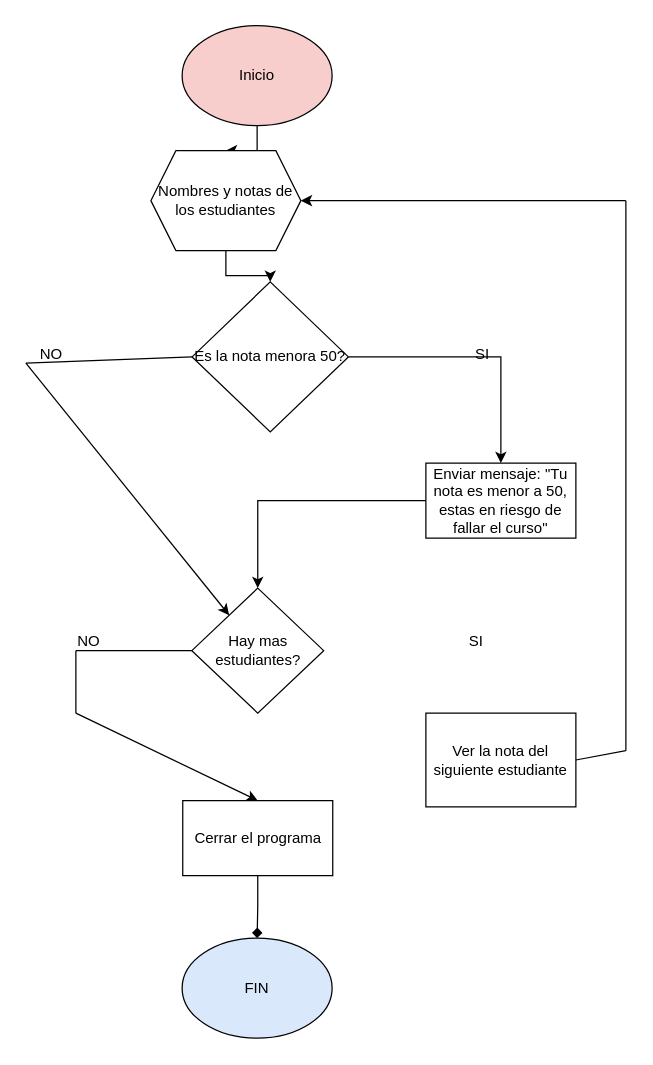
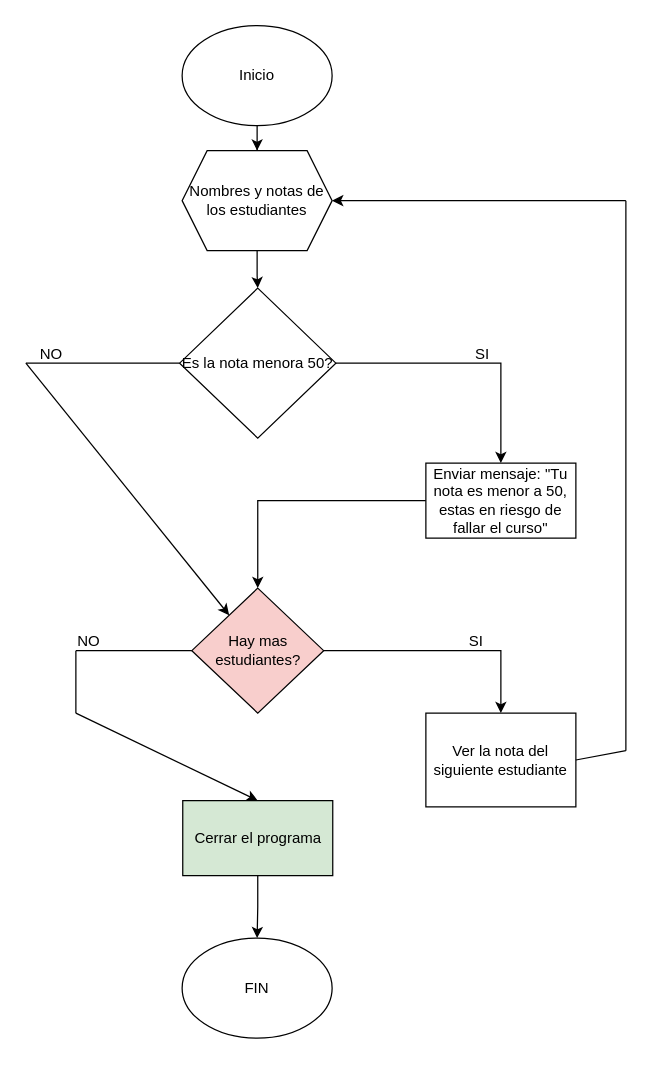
node "Inicio": fillcolor #f8cecc -> #ffffff
node "Nombres y notas de los estudiantes": moved (226, 201) -> (257, 201)
node "Es la nota menora 50?": moved (270, 357) -> (258, 363)
node "Hay mas estudiantes?": fillcolor #ffffff -> #f8cecc
edge "Hay mas estudiantes?" -> "Ver la nota del siguiente estudiante": added
node "Cerrar el programa": fillcolor #ffffff -> #d5e8d4
edge "Cerrar el programa" -> "FIN": arrowhead diamond -> classic
node "FIN": fillcolor #dae8fc -> #ffffff
